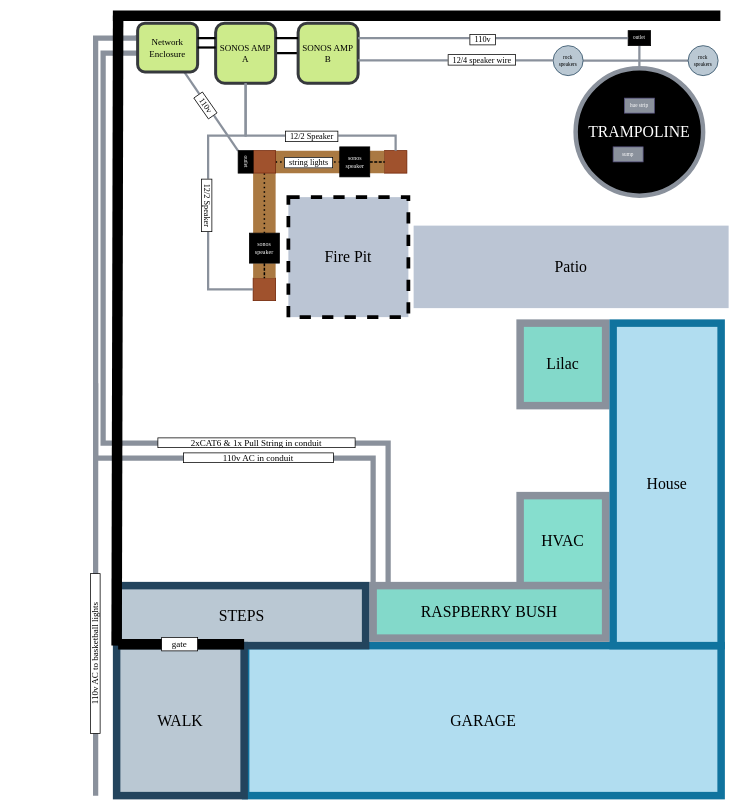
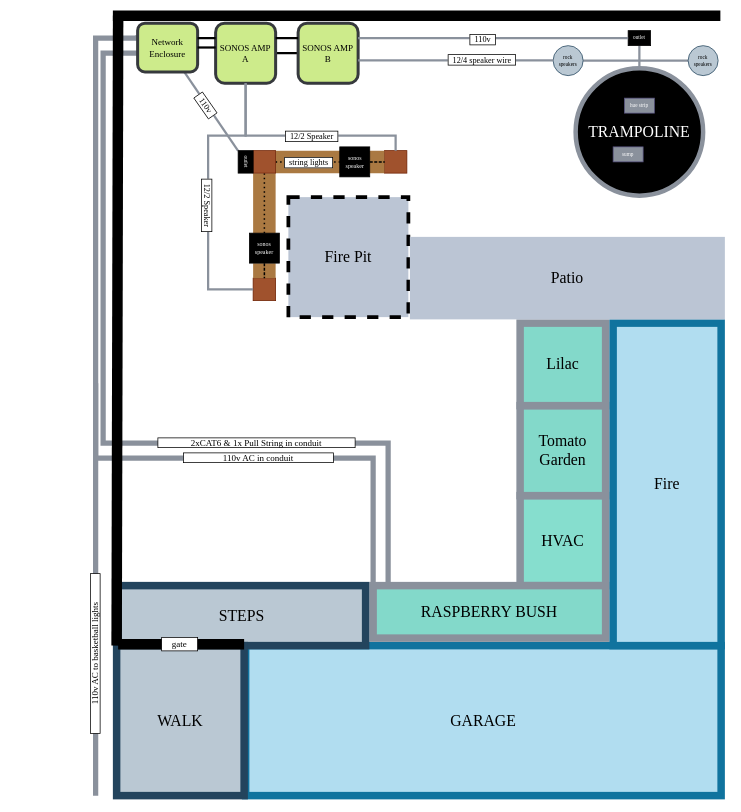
node "Patio": moved (571, 267) -> (567, 278)
node "Tomato Garden": added
node "House": label "House" -> "Fire"
